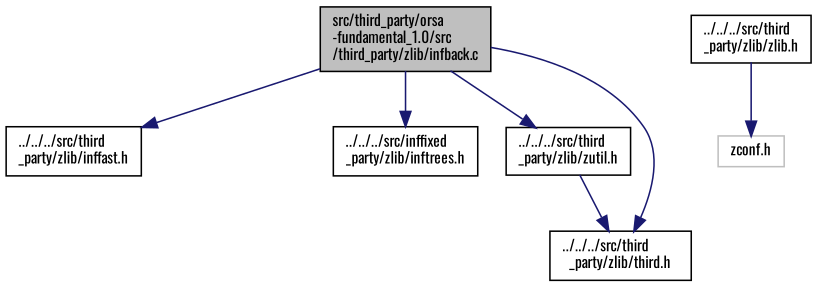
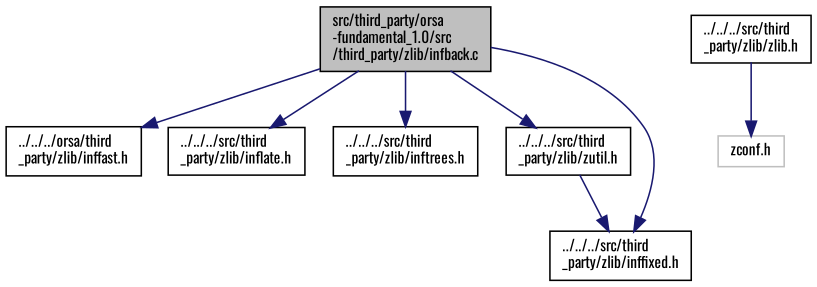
node "../../../src/third _party/zlib/inffast.h": label "../../../src/third _party/zlib/inffast.h" -> "../../../orsa/third _party/zlib/inffast.h"
node "../../../src/third _party/zlib/inflate.h": added
node "../../../src/inffixed _party/zlib/inftrees.h": label "../../../src/inffixed _party/zlib/inftrees.h" -> "../../../src/third _party/zlib/inftrees.h"
node "../../../src/third _party/zlib/third.h": label "../../../src/third _party/zlib/third.h" -> "../../../src/third _party/zlib/inffixed.h"
